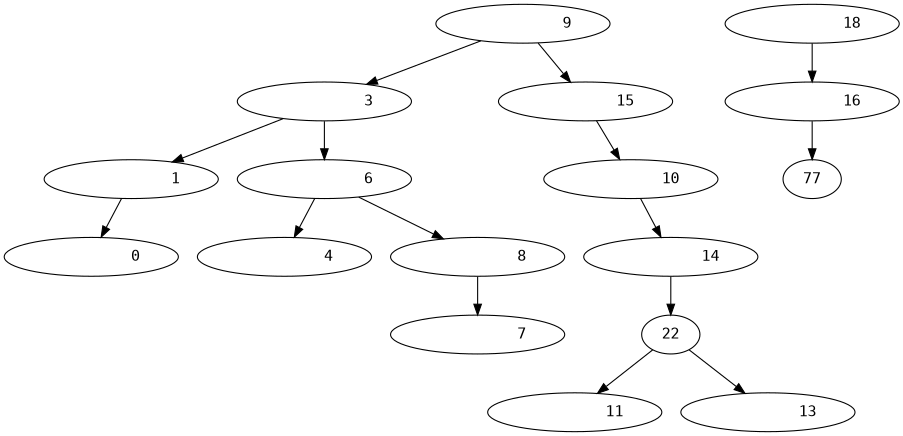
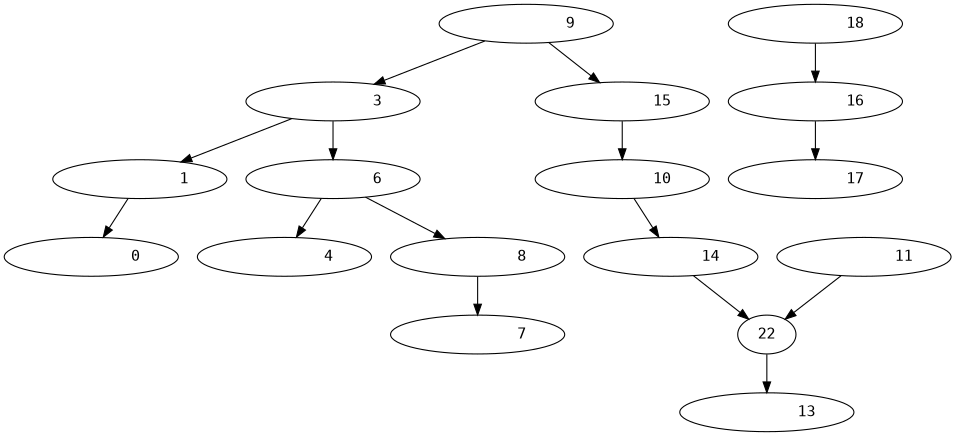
node "77": label "77" -> "17"
edge "22" -> "11": reversed
